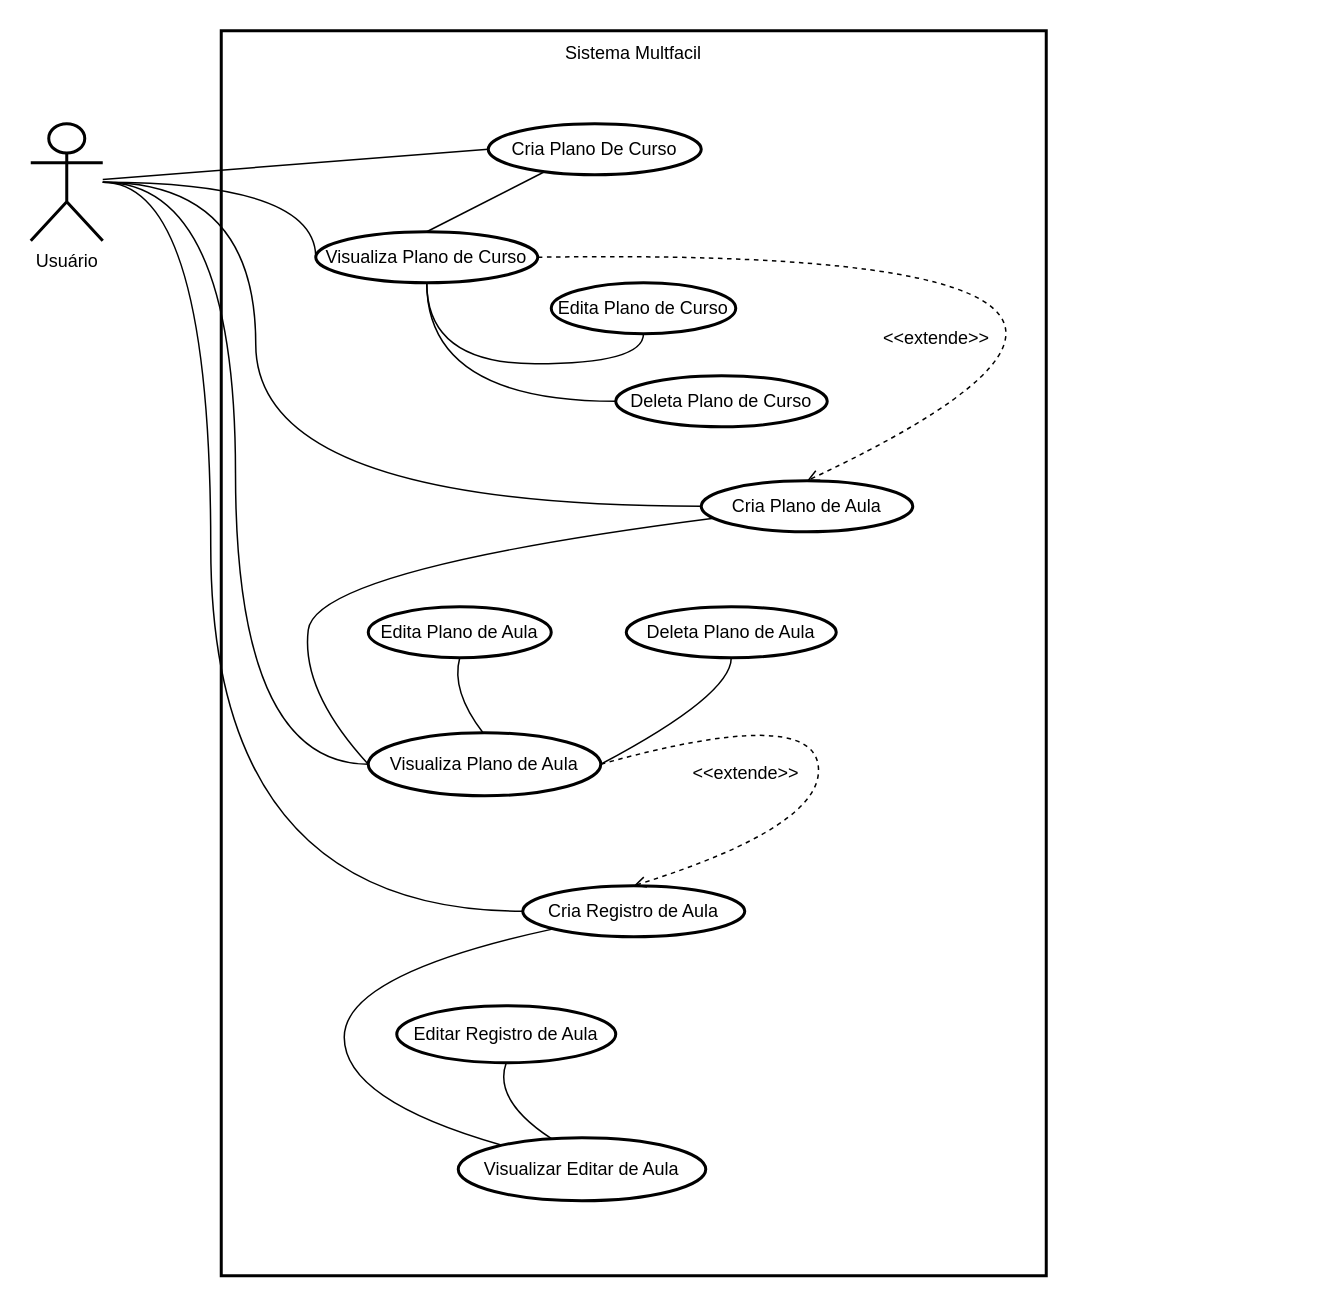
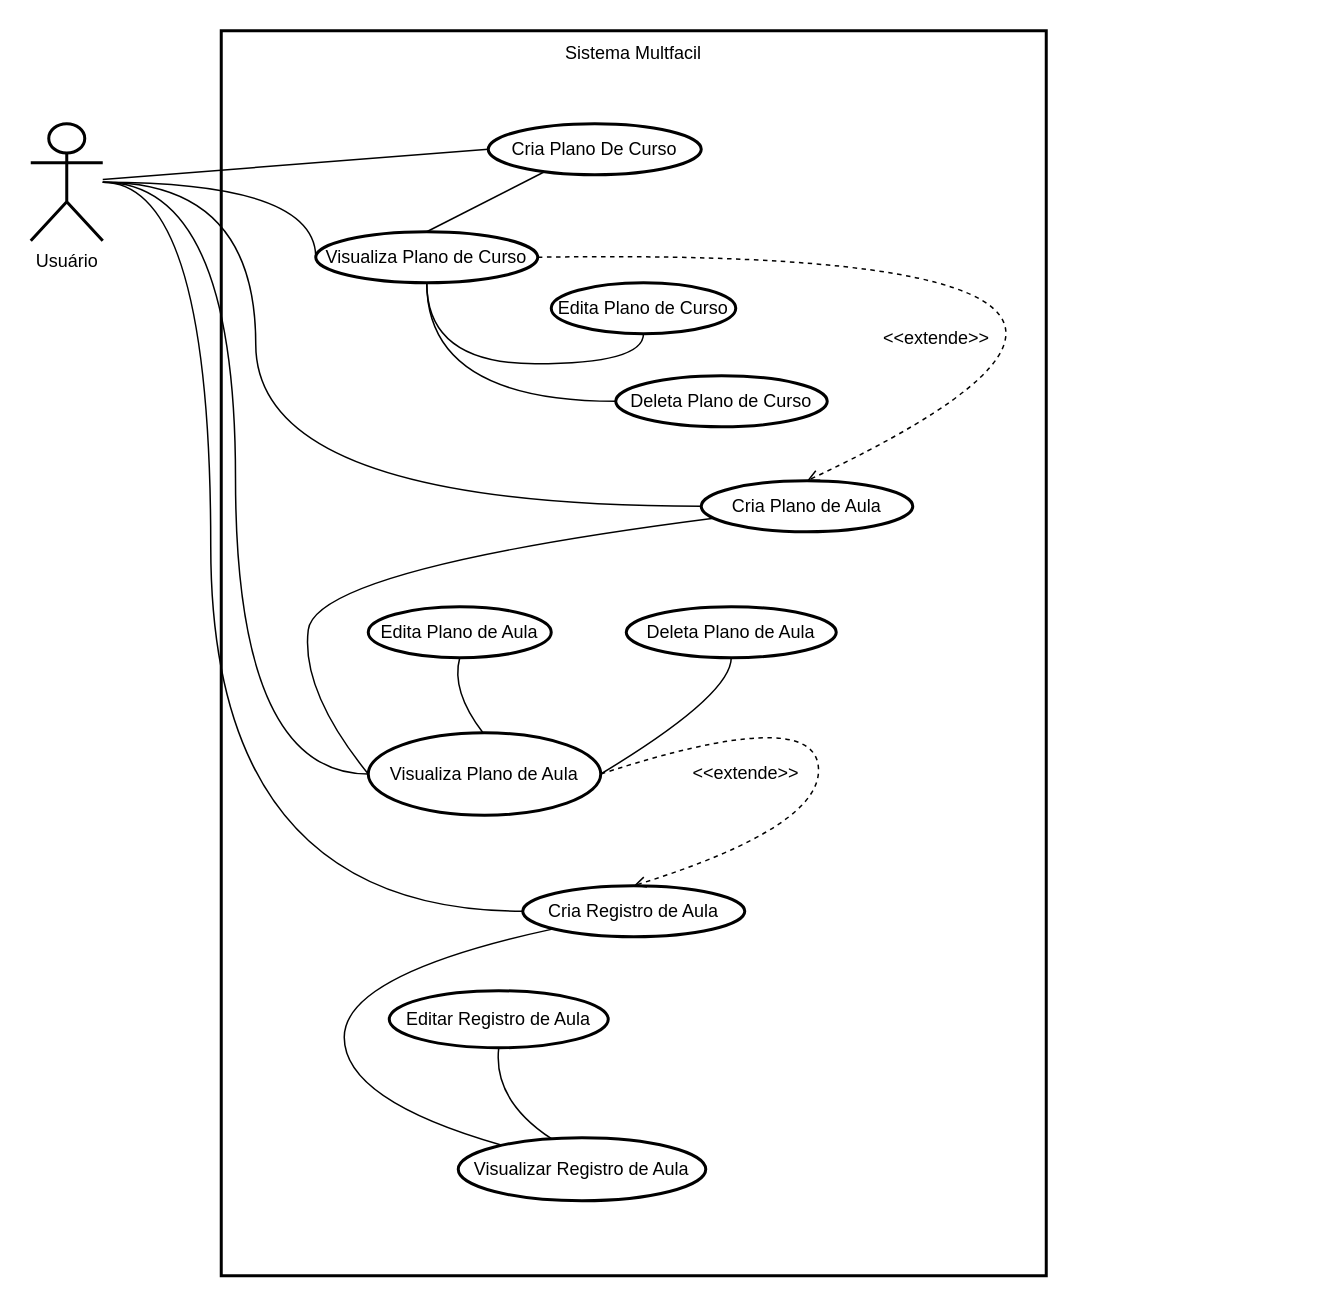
node "Visualiza Plano de Aula": size 233x63 -> 233x83
node "Editar Registro de Aula": moved (506, 1034) -> (499, 1019)
node "Visualizar Editar de Aula": label "Visualizar Editar de Aula" -> "Visualizar Registro de Aula"
